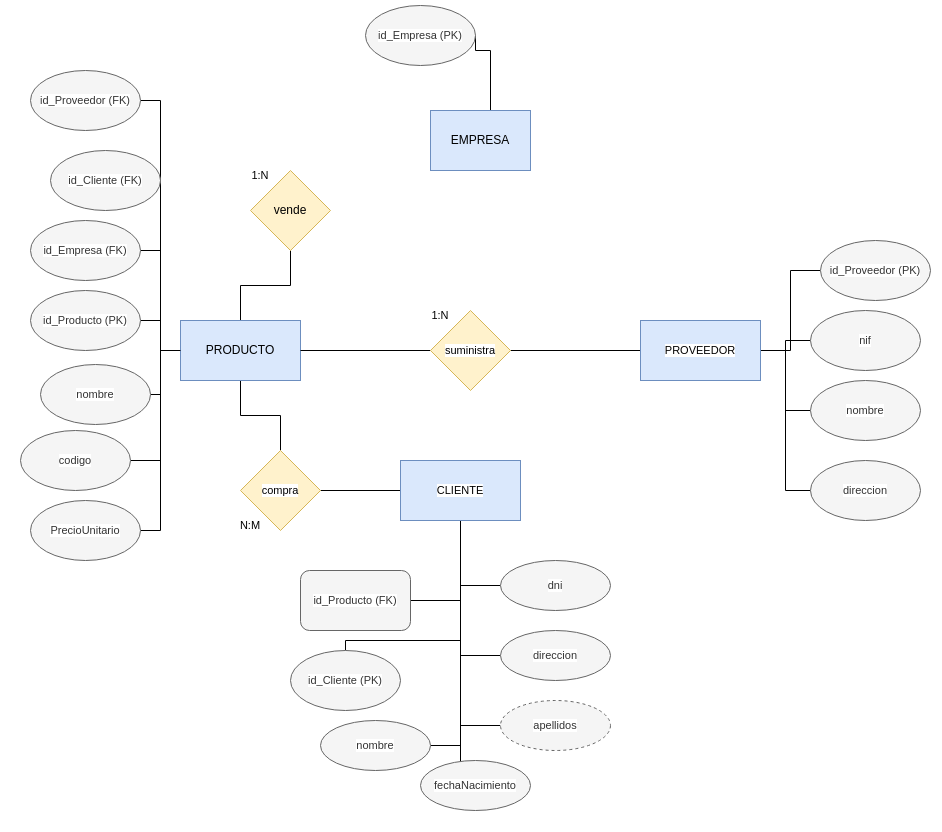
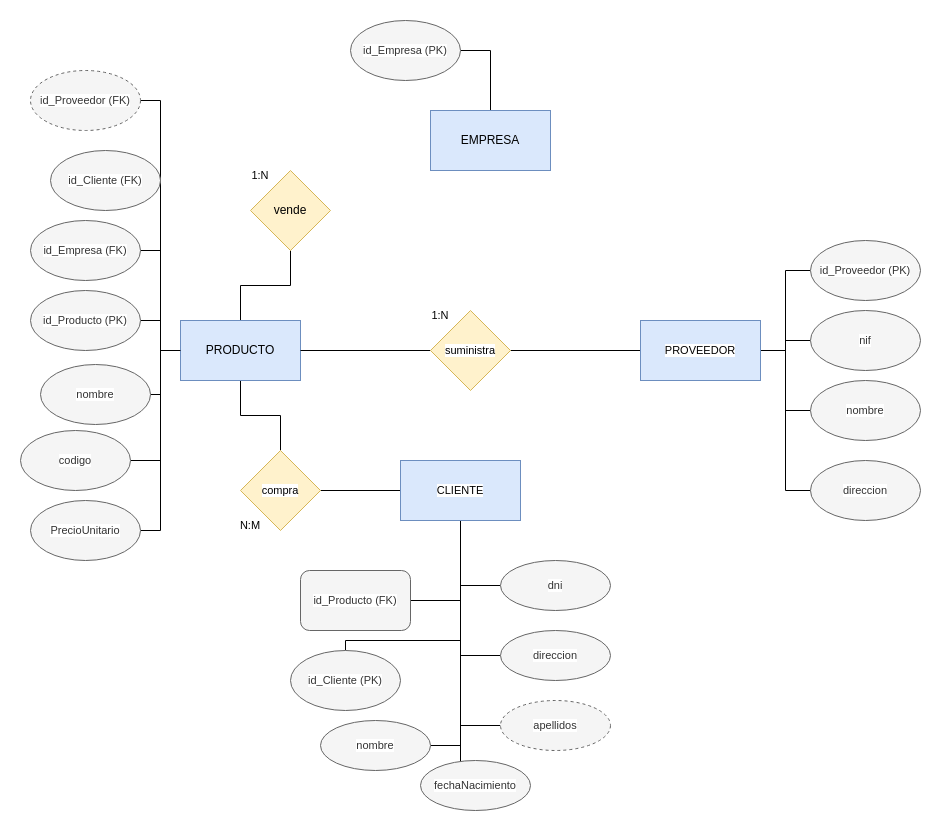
node "id_Empresa (PK)": moved (421, 36) -> (406, 51)
node "id_Proveedor (FK)": style solid -> dashed
node "EMPRESA": size 100x60 -> 120x60
node "id_Proveedor (PK)": moved (876, 271) -> (866, 271)
